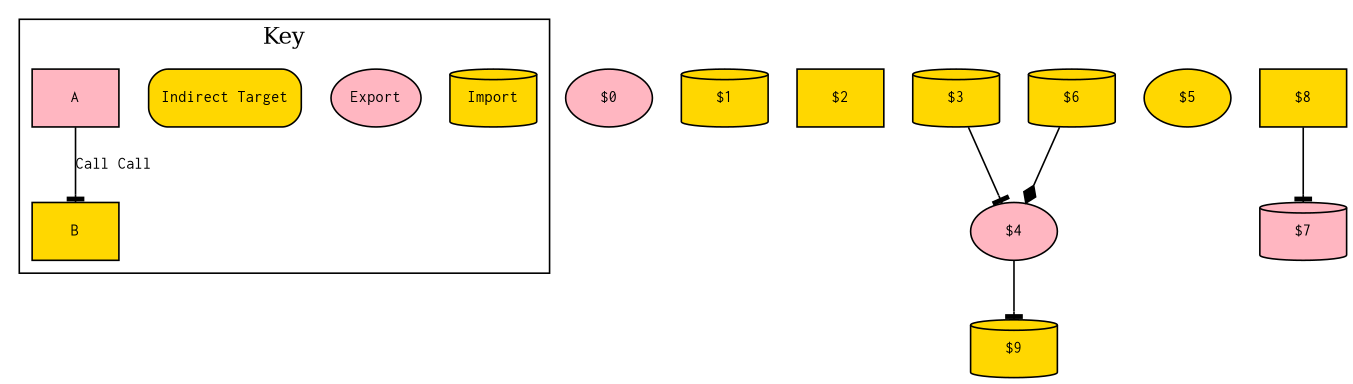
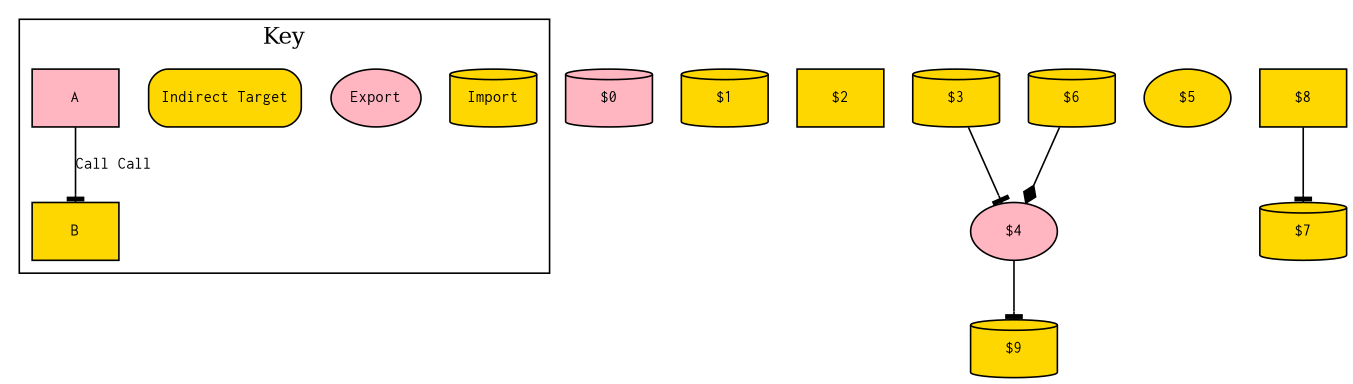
node "$0": shape ellipse -> cylinder
node "$7": fillcolor lightpink -> gold
